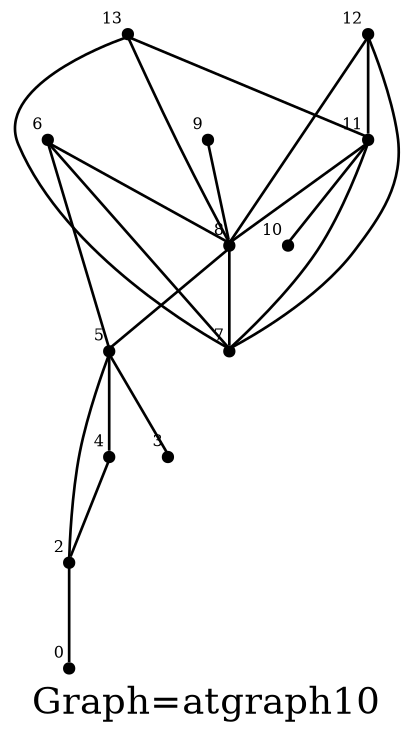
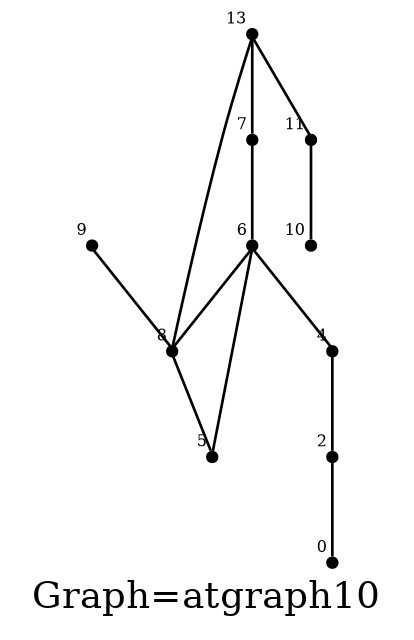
node "12": removed
edge "11" -- "8": removed
edge "11" -- "7": removed
edge "8" -- "7": removed
edge "5" -- "4": now "6" -- "4"
edge "5" -- "2": removed
node "3": removed
